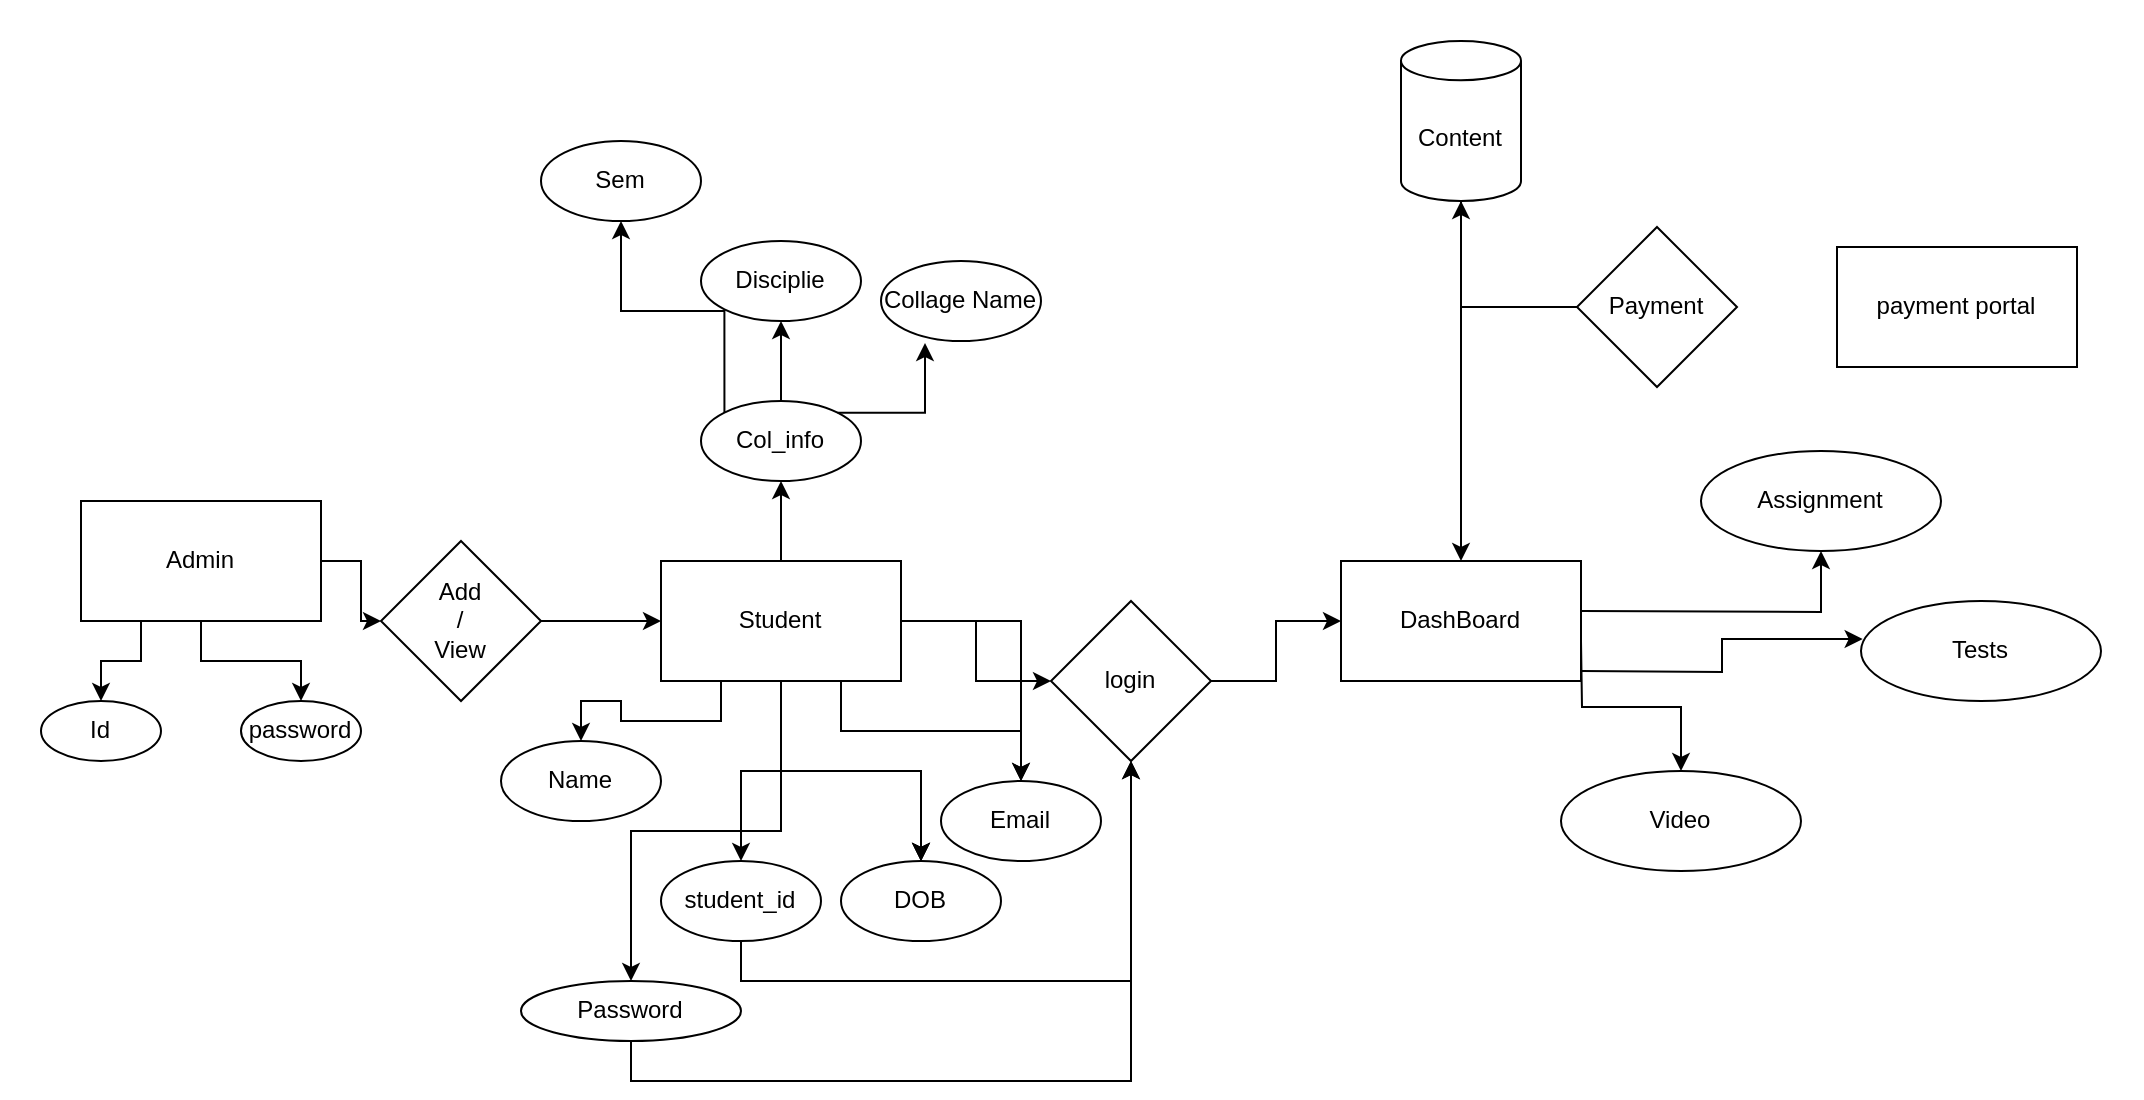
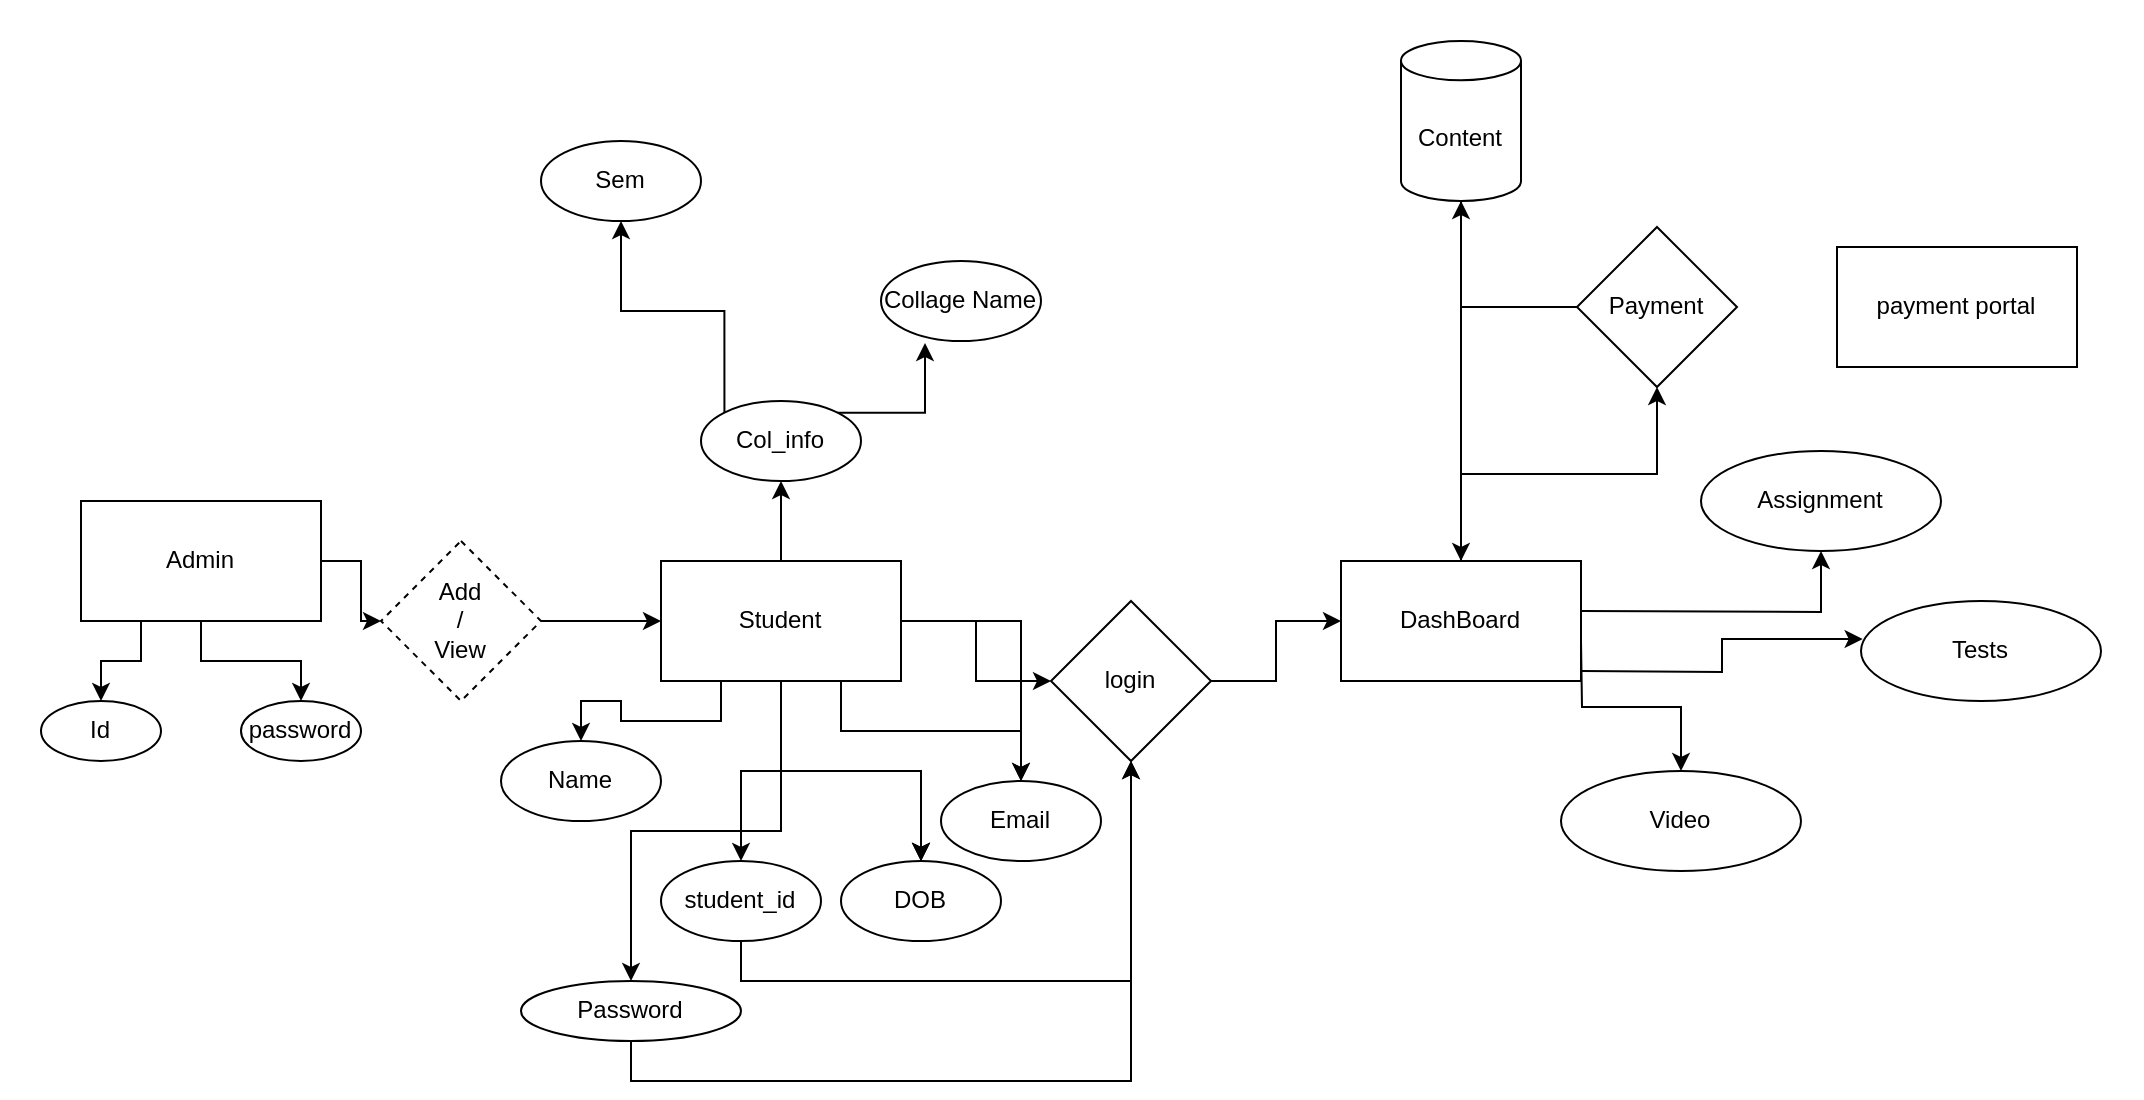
node "Disciplie": removed
edge "Col_info" -> "Disciplie": removed
edge "DashBoard" -> "Payment": added
node "Add / View": style solid -> dashed
